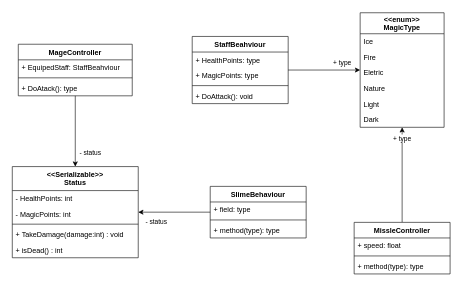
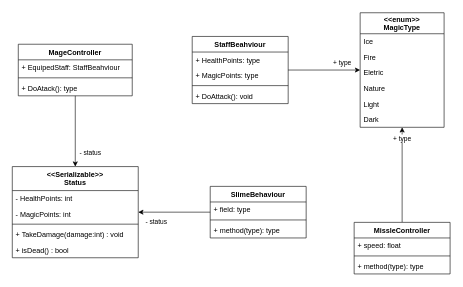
node "+ isDead() : int": label "+ isDead() : int" -> "+ isDead() : bool"
